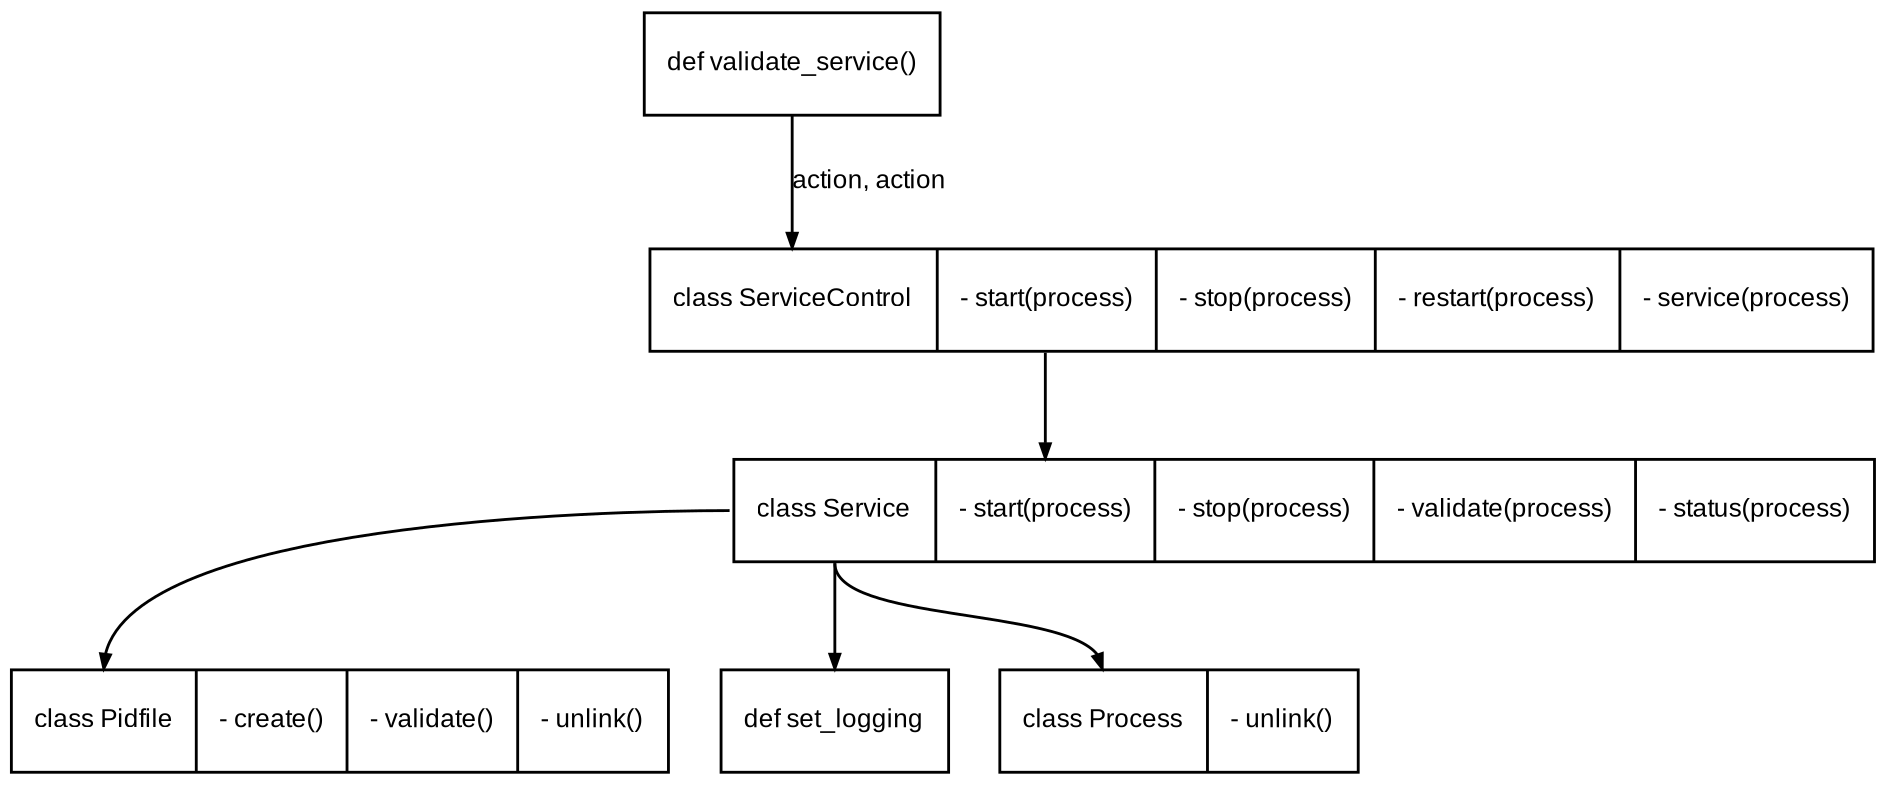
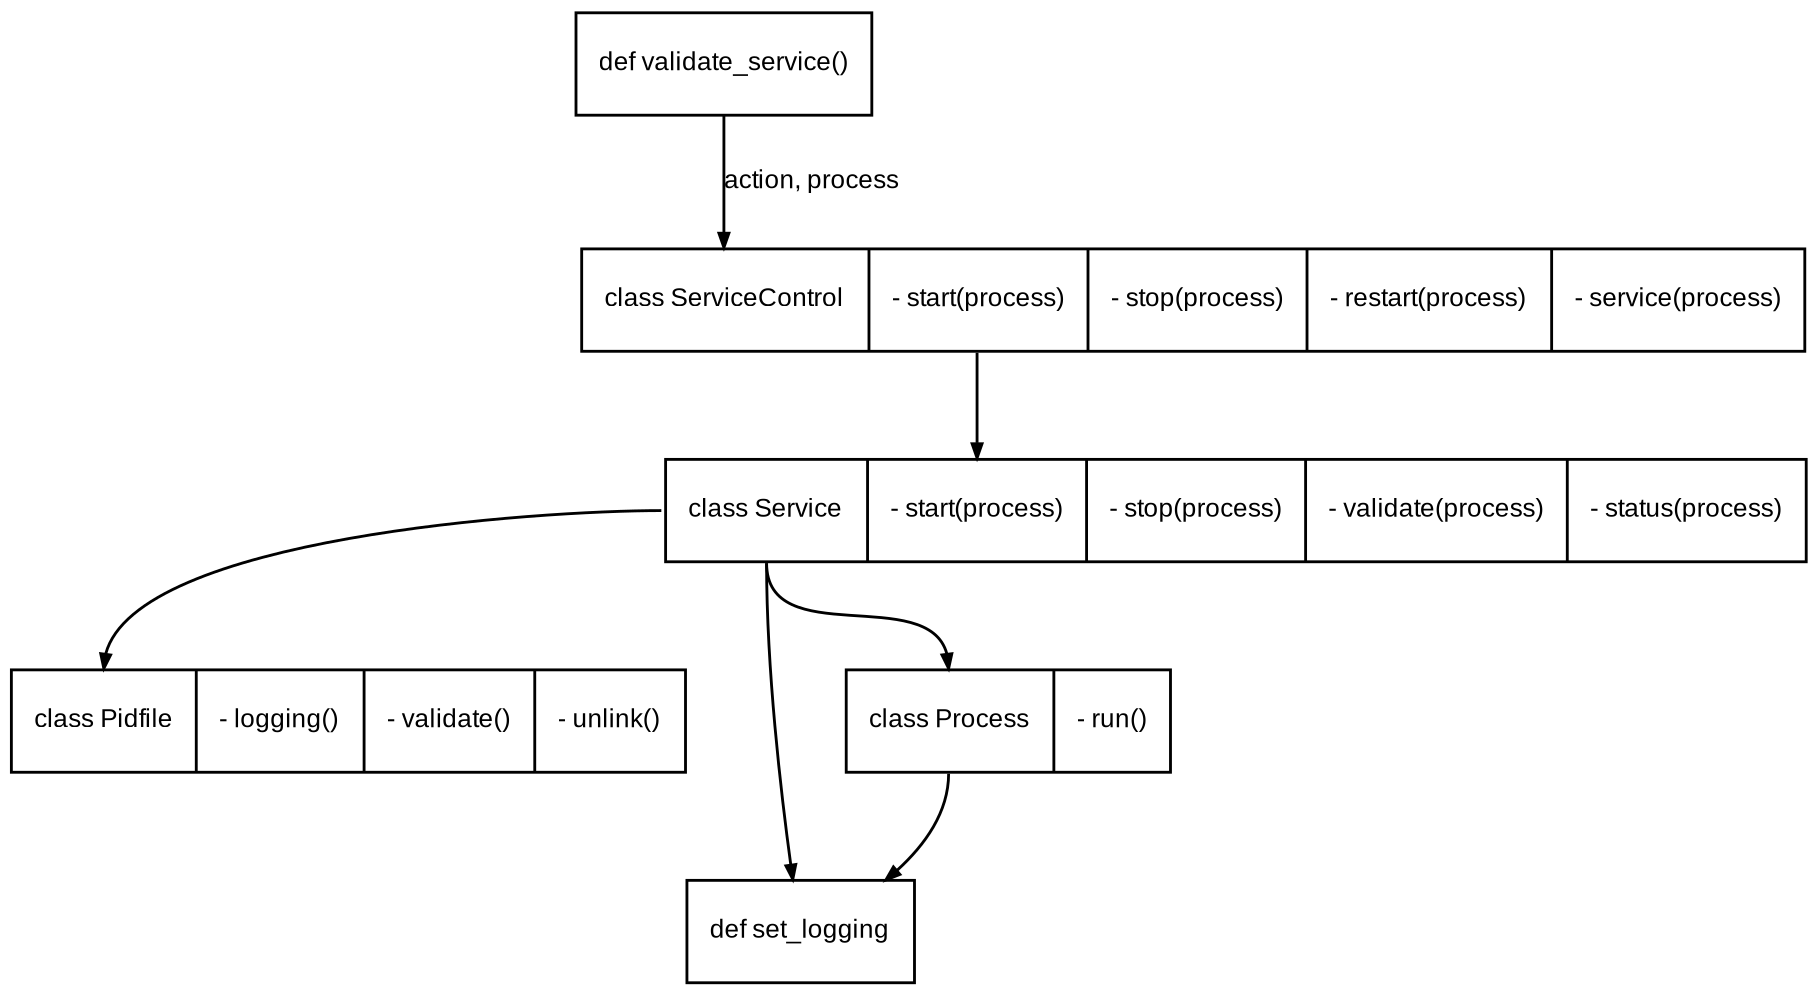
edge "def validate_service()" -> "class ServiceControl": label "action, action" -> "action, process"
node "class Pidfile": text "- create()" -> "- logging()"
node "class Process": text "- unlink()" -> "- run()"
edge "class Process" -> "def set_logging": added
